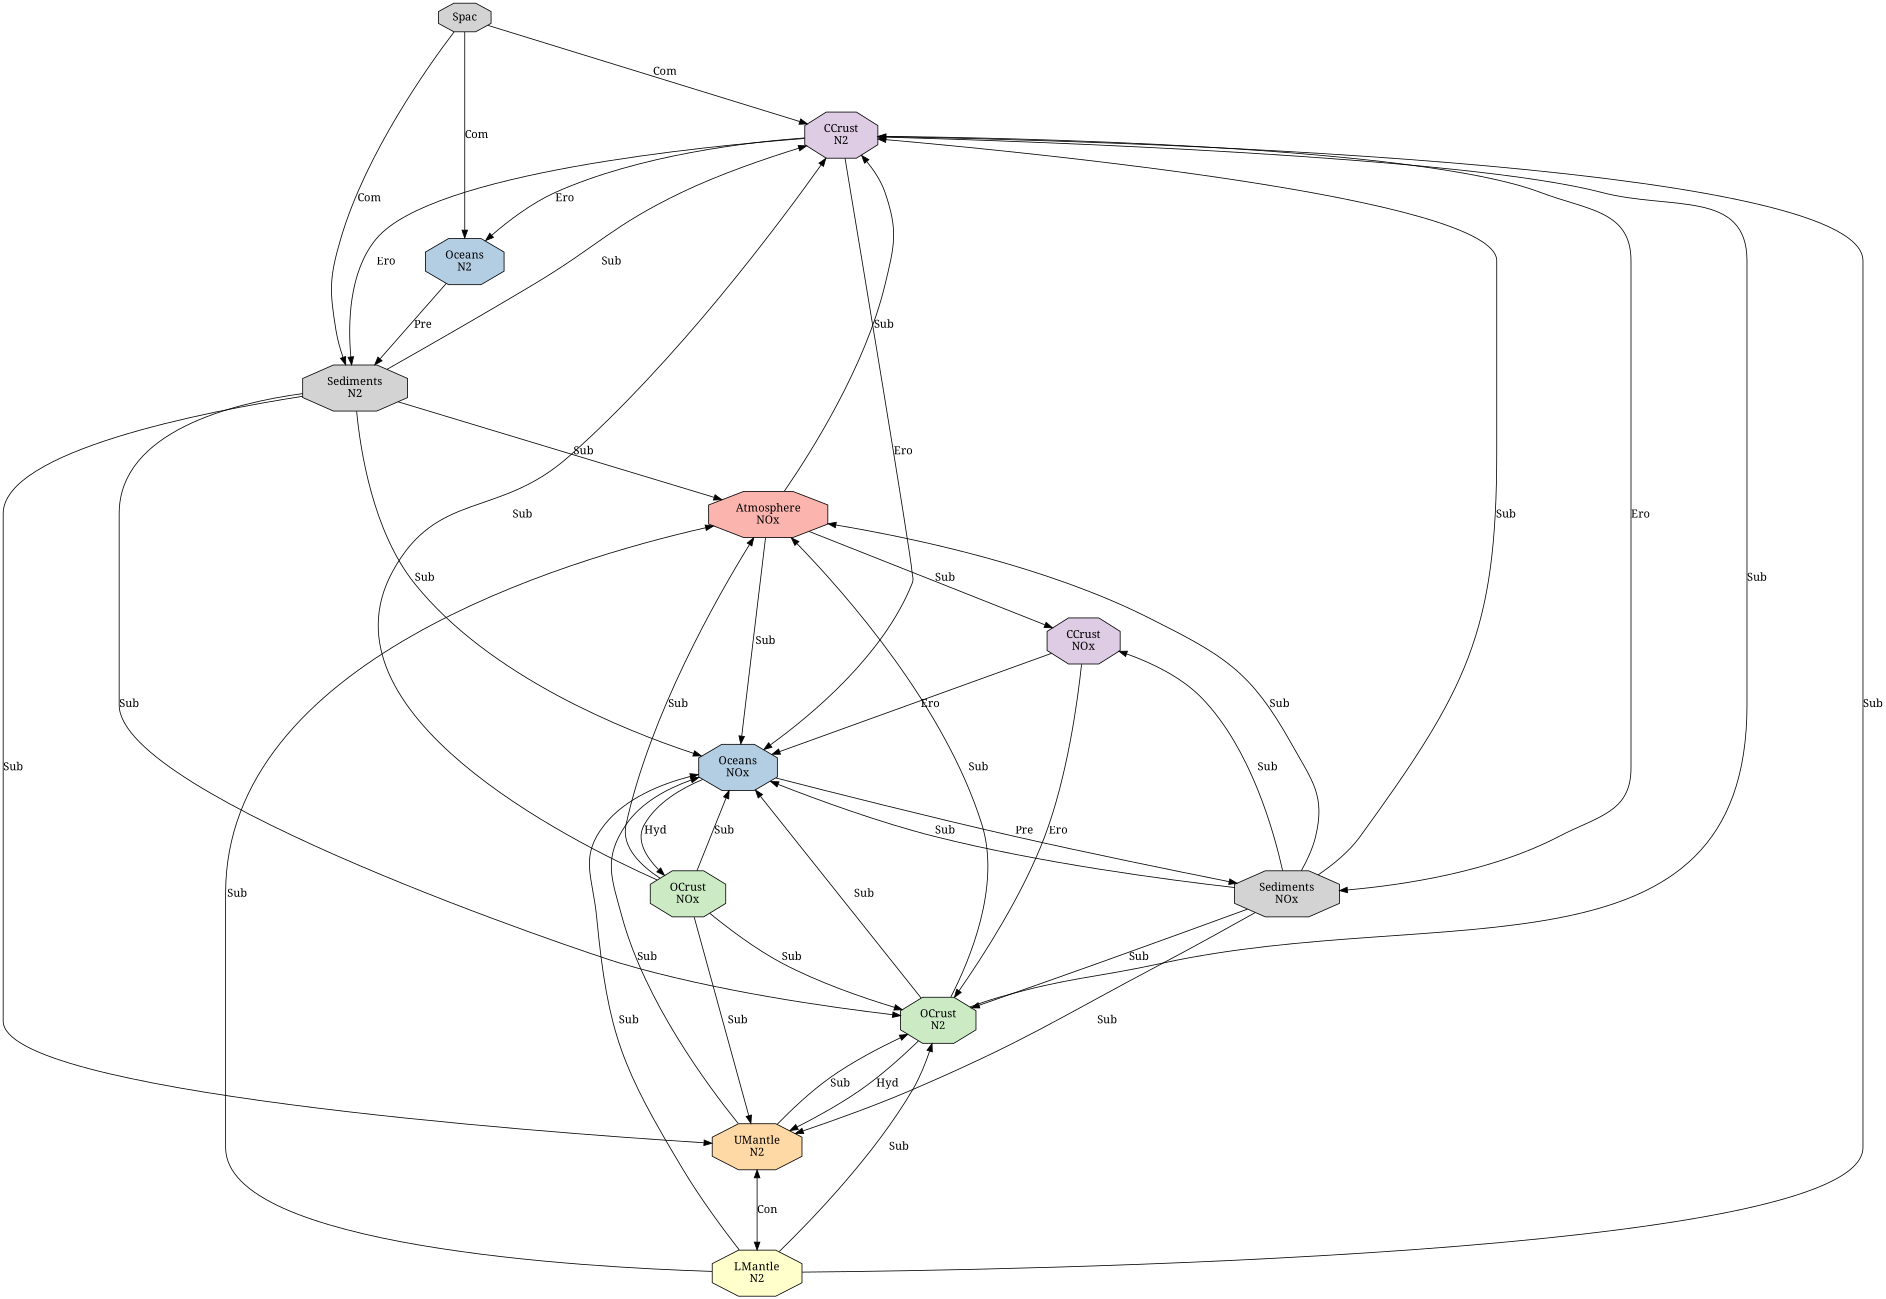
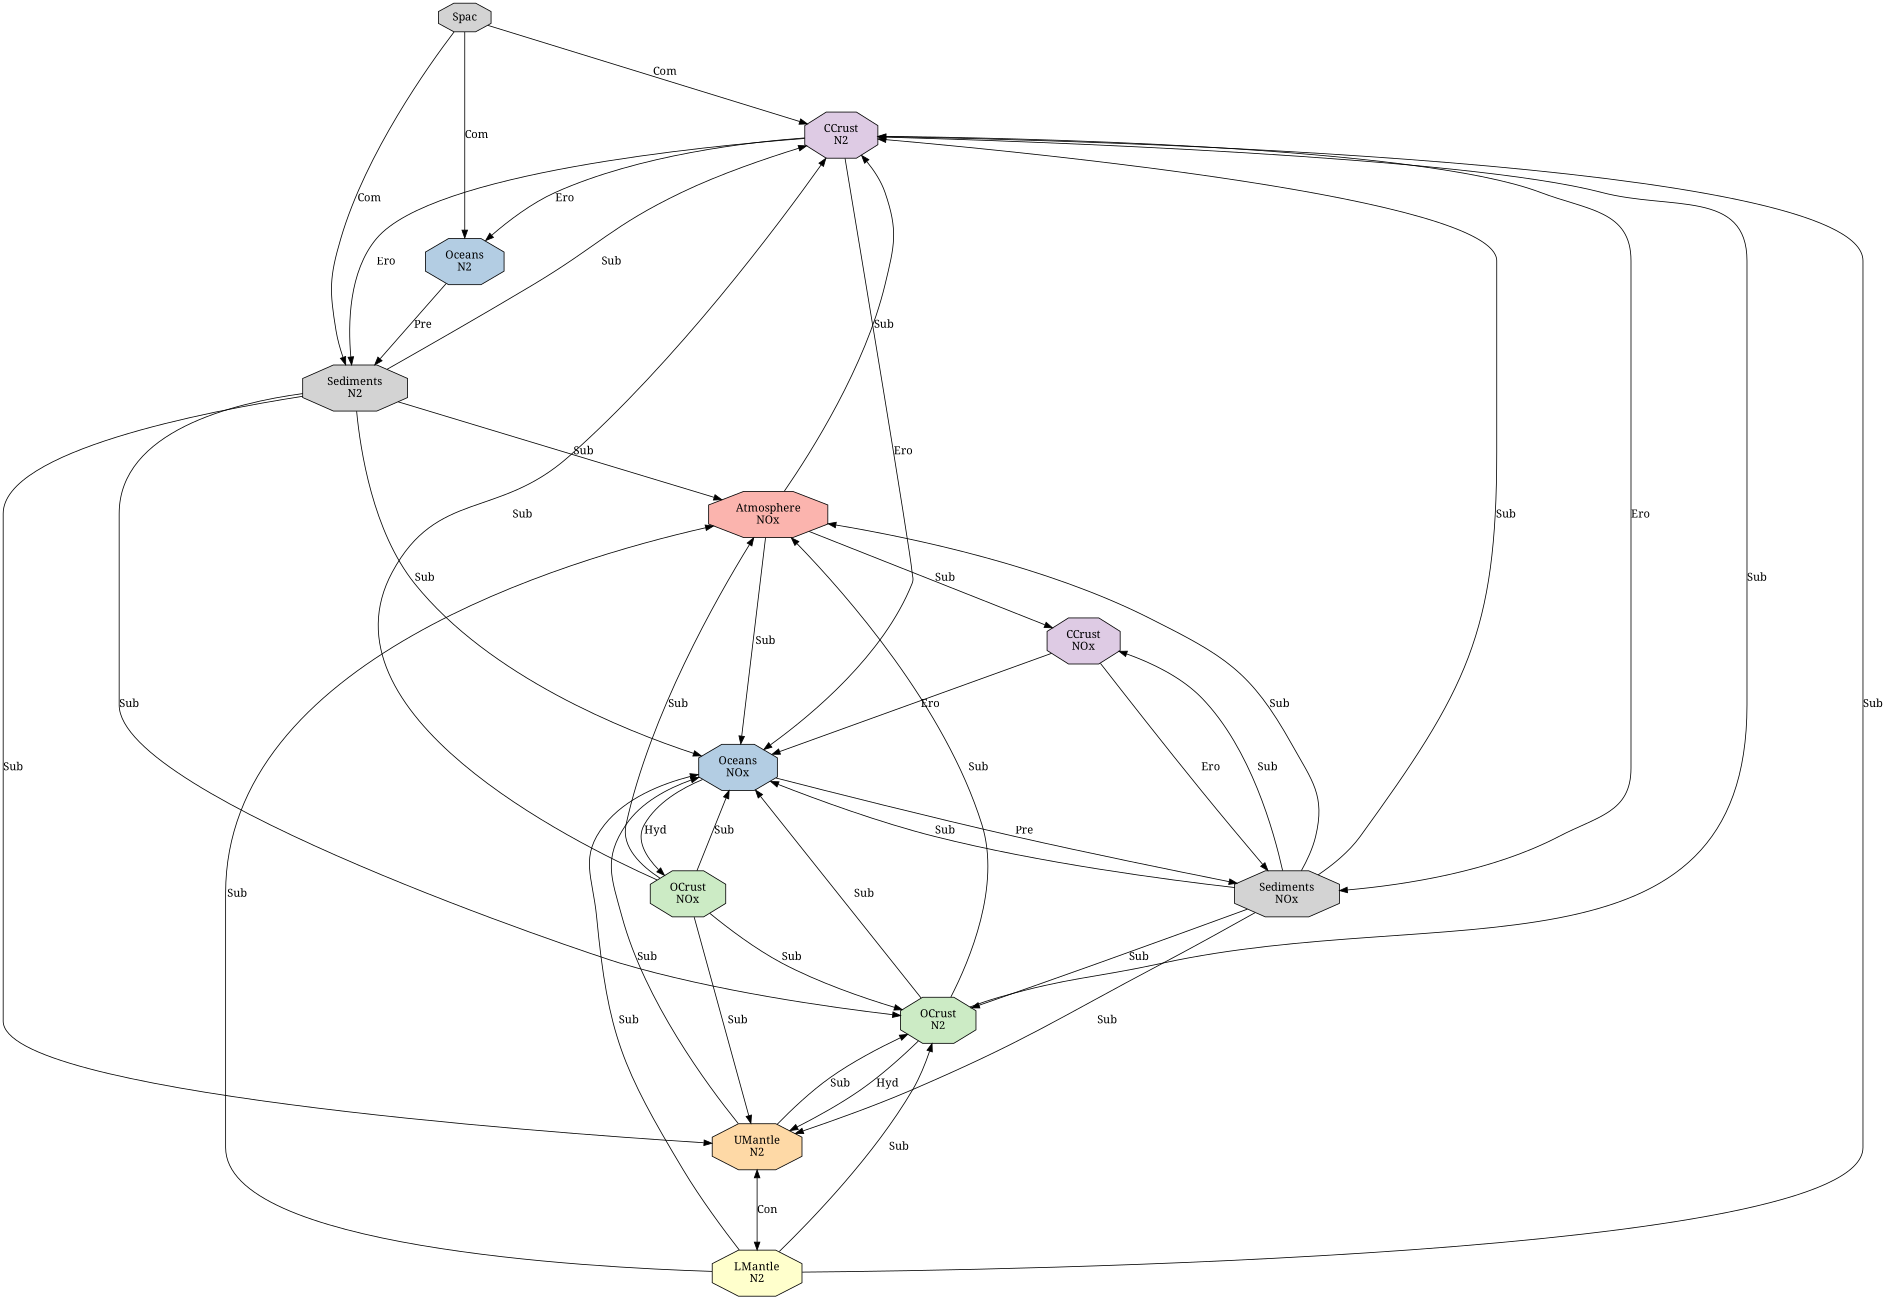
edge "CCrust NOx" -> "OCrust N2": now "CCrust NOx" -> "Sediments NOx"
